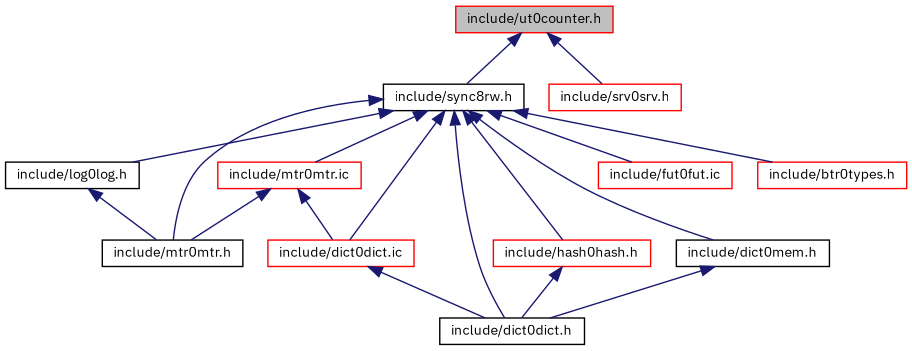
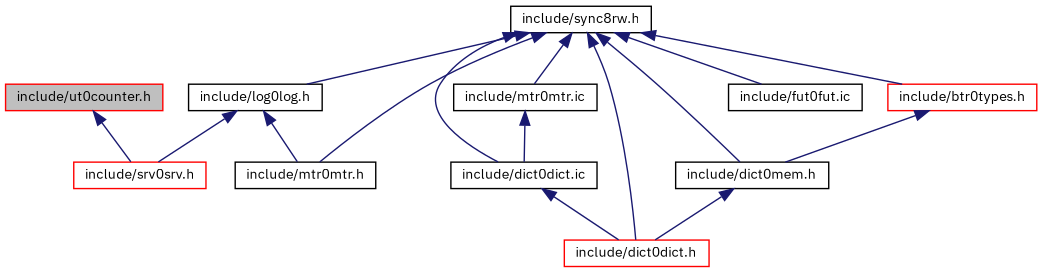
edge "include/sync8rw.h" -> "include/ut0counter.h": removed
edge "include/dict0mem.h" -> "include/btr0types.h": added
edge "include/srv0srv.h" -> "include/log0log.h": added
node "include/mtr0mtr.ic": color red -> black
node "include/fut0fut.ic": color red -> black
edge "include/mtr0mtr.h" -> "include/mtr0mtr.ic": removed
node "include/dict0dict.ic": color red -> black
node "include/hash0hash.h": removed
node "include/dict0dict.h": color black -> red
